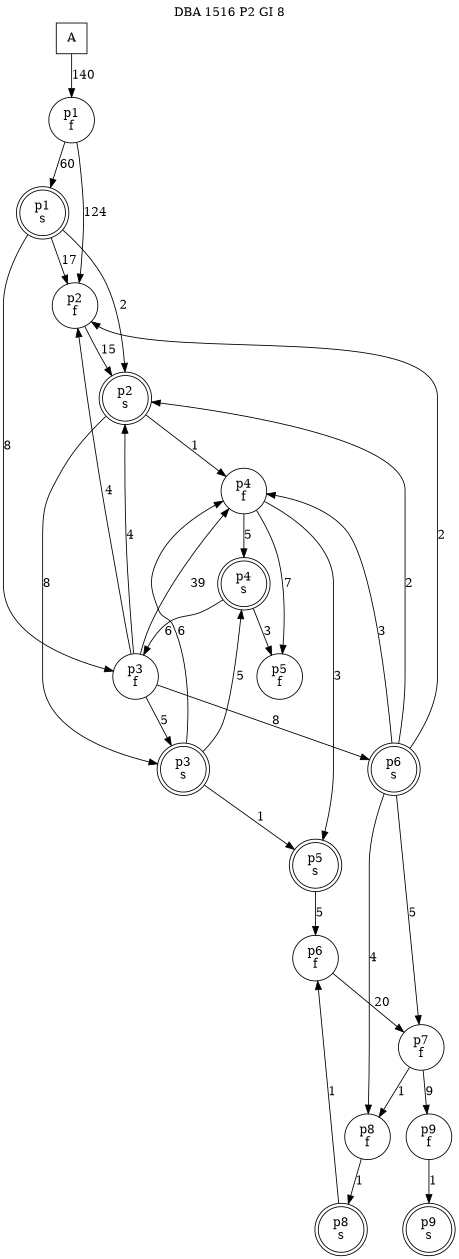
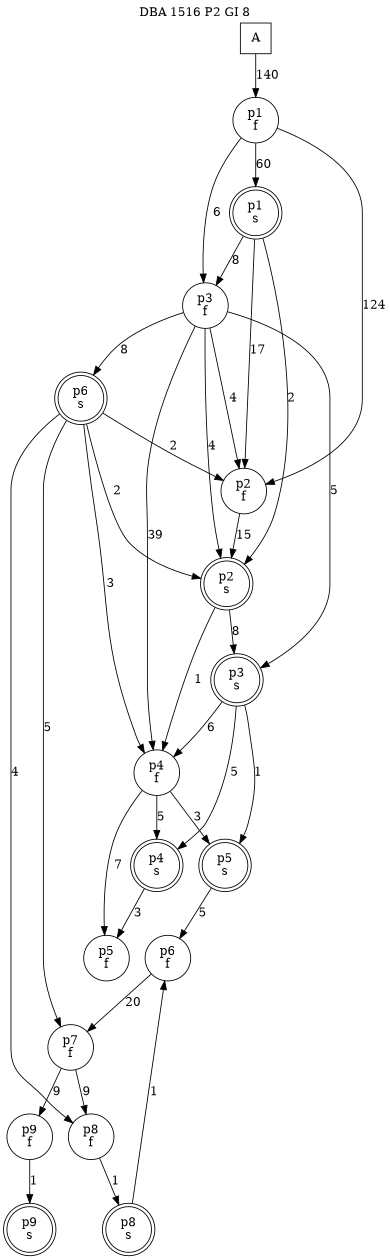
edge "p4 s" -> "p3 f": now "p1 f" -> "p3 f"
edge "p7 f" -> "p8 f": label "1" -> "9"
